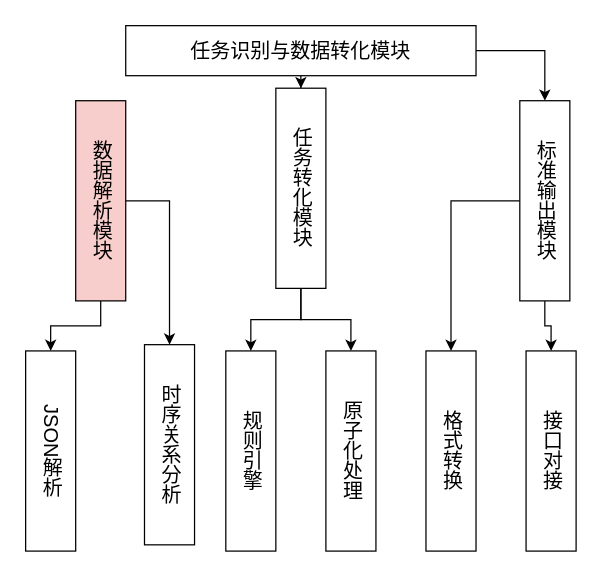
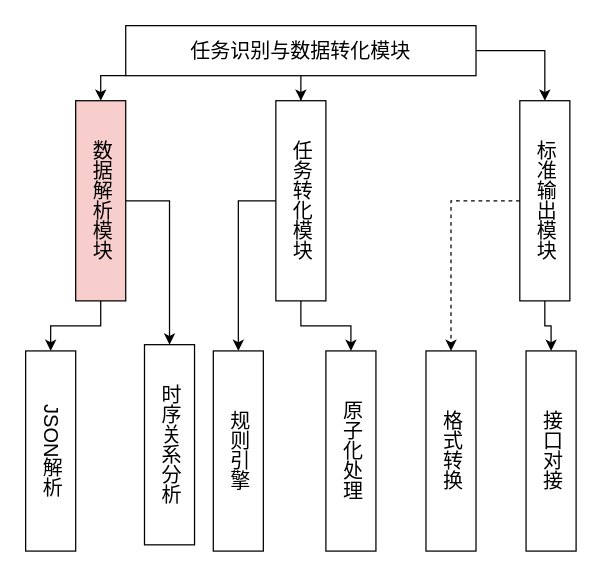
edge "任务识别与数据转化模块" -> "数据解析模块": added
node "任务转化模块": moved (301, 188) -> (301, 201)
edge "标准输出模块" -> "格式转换": style solid -> dashed
node "规则引擎": moved (251, 451) -> (238, 451)
